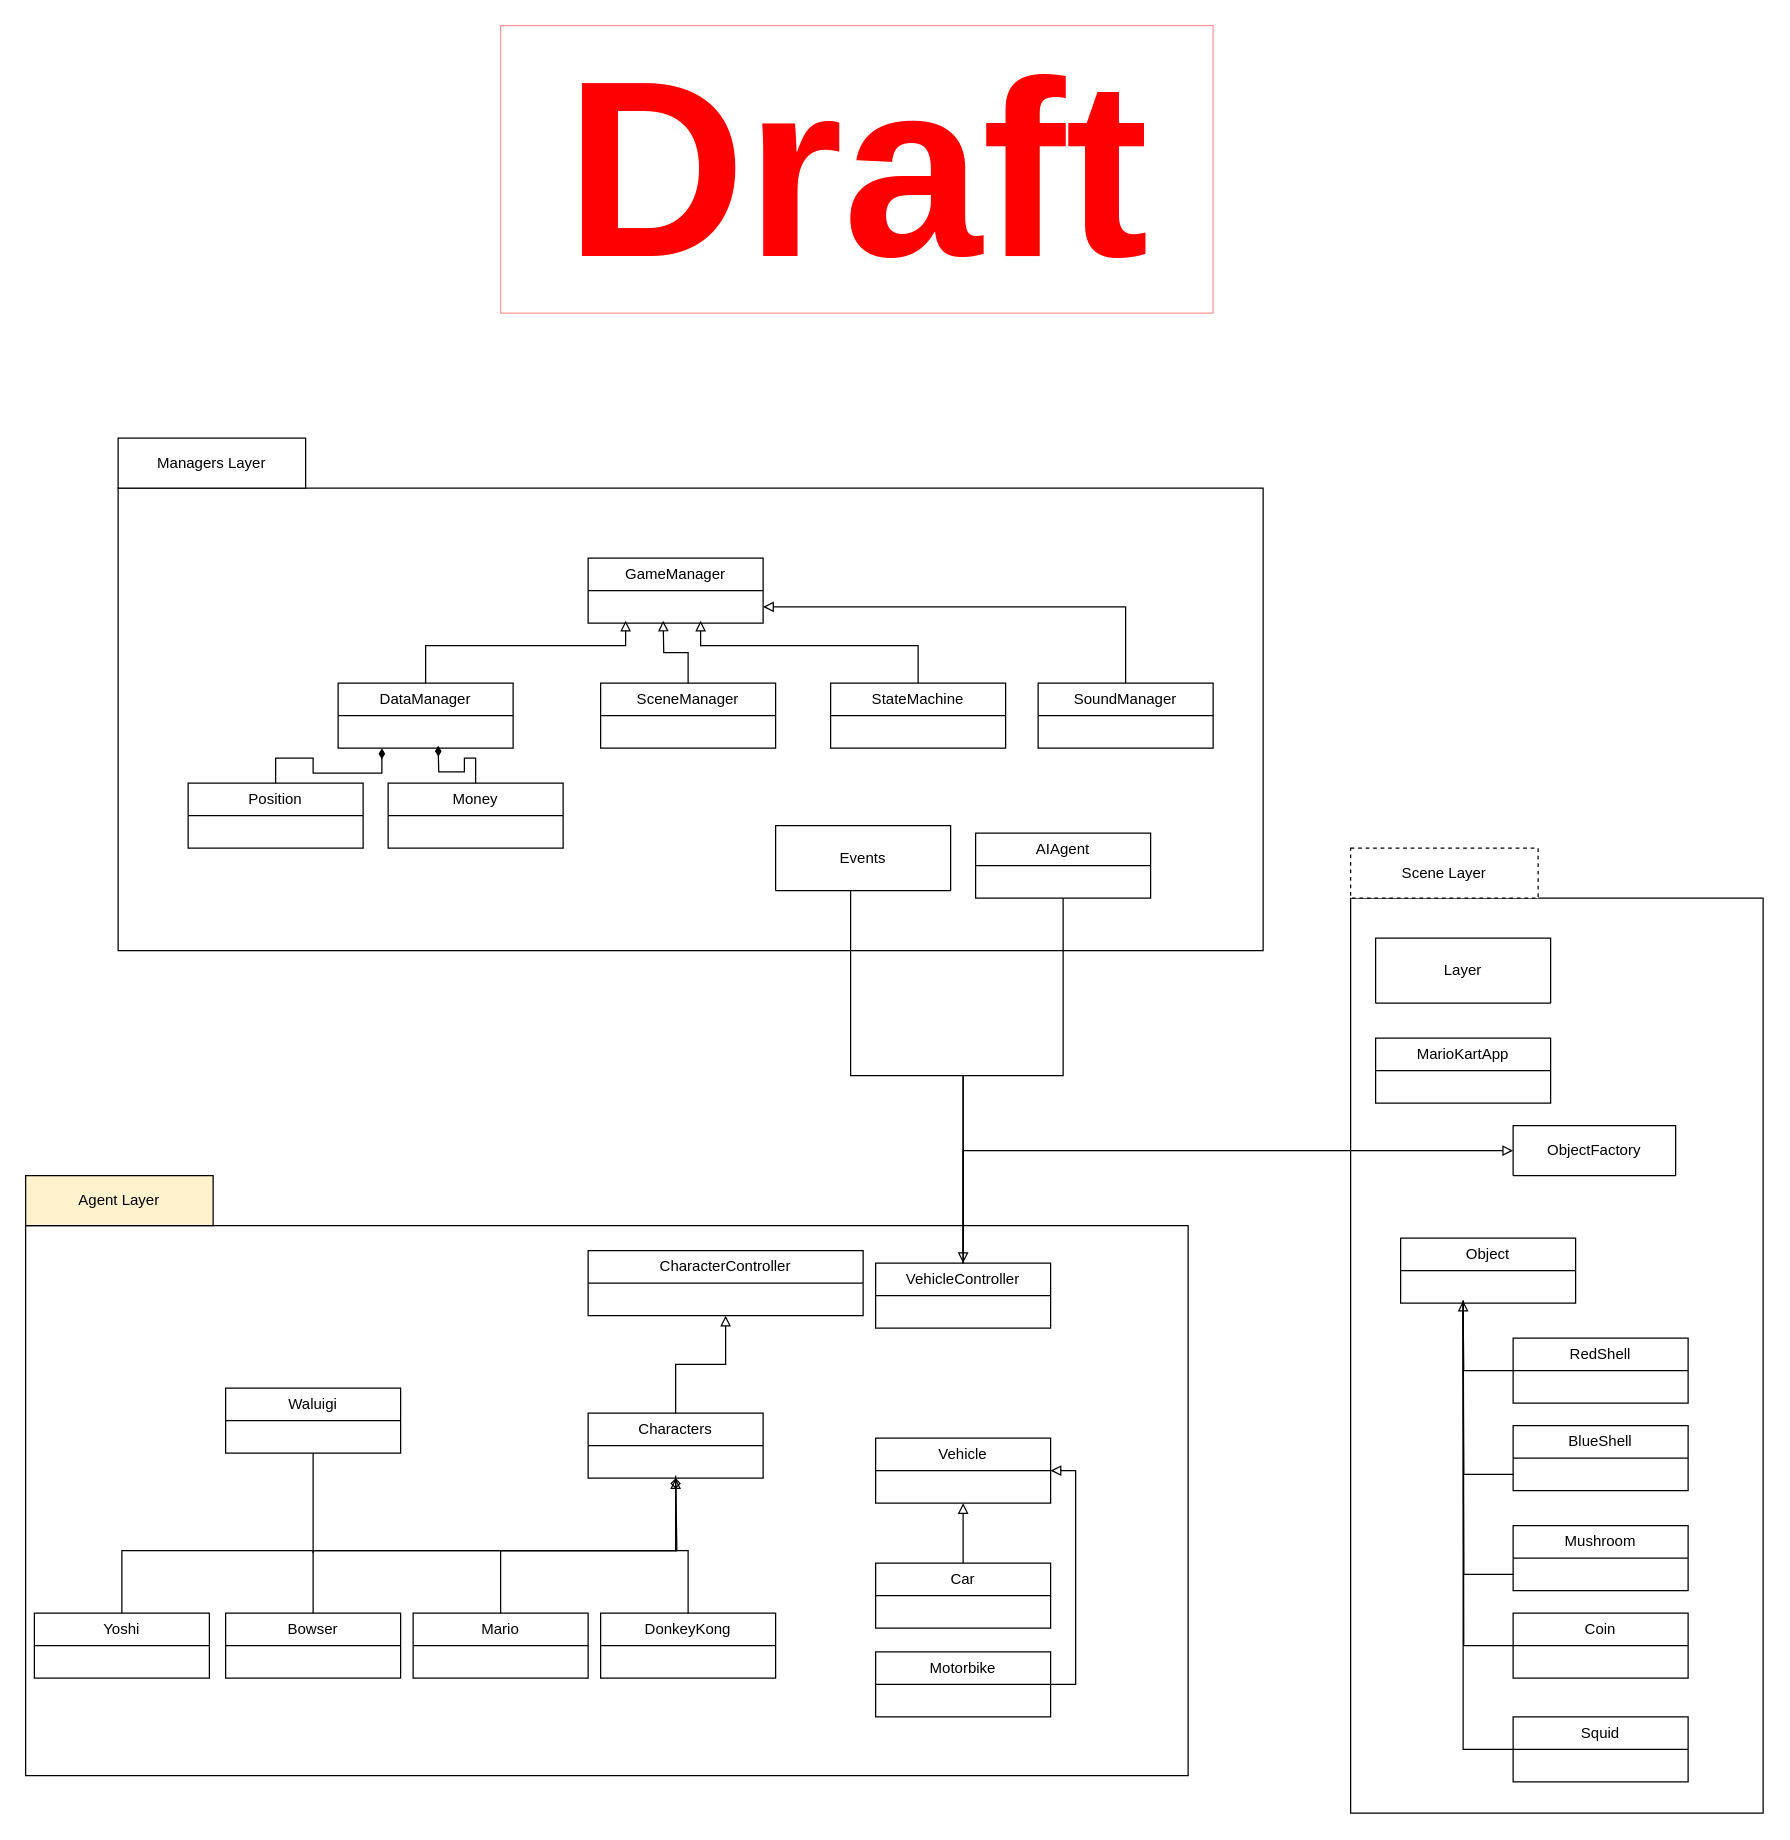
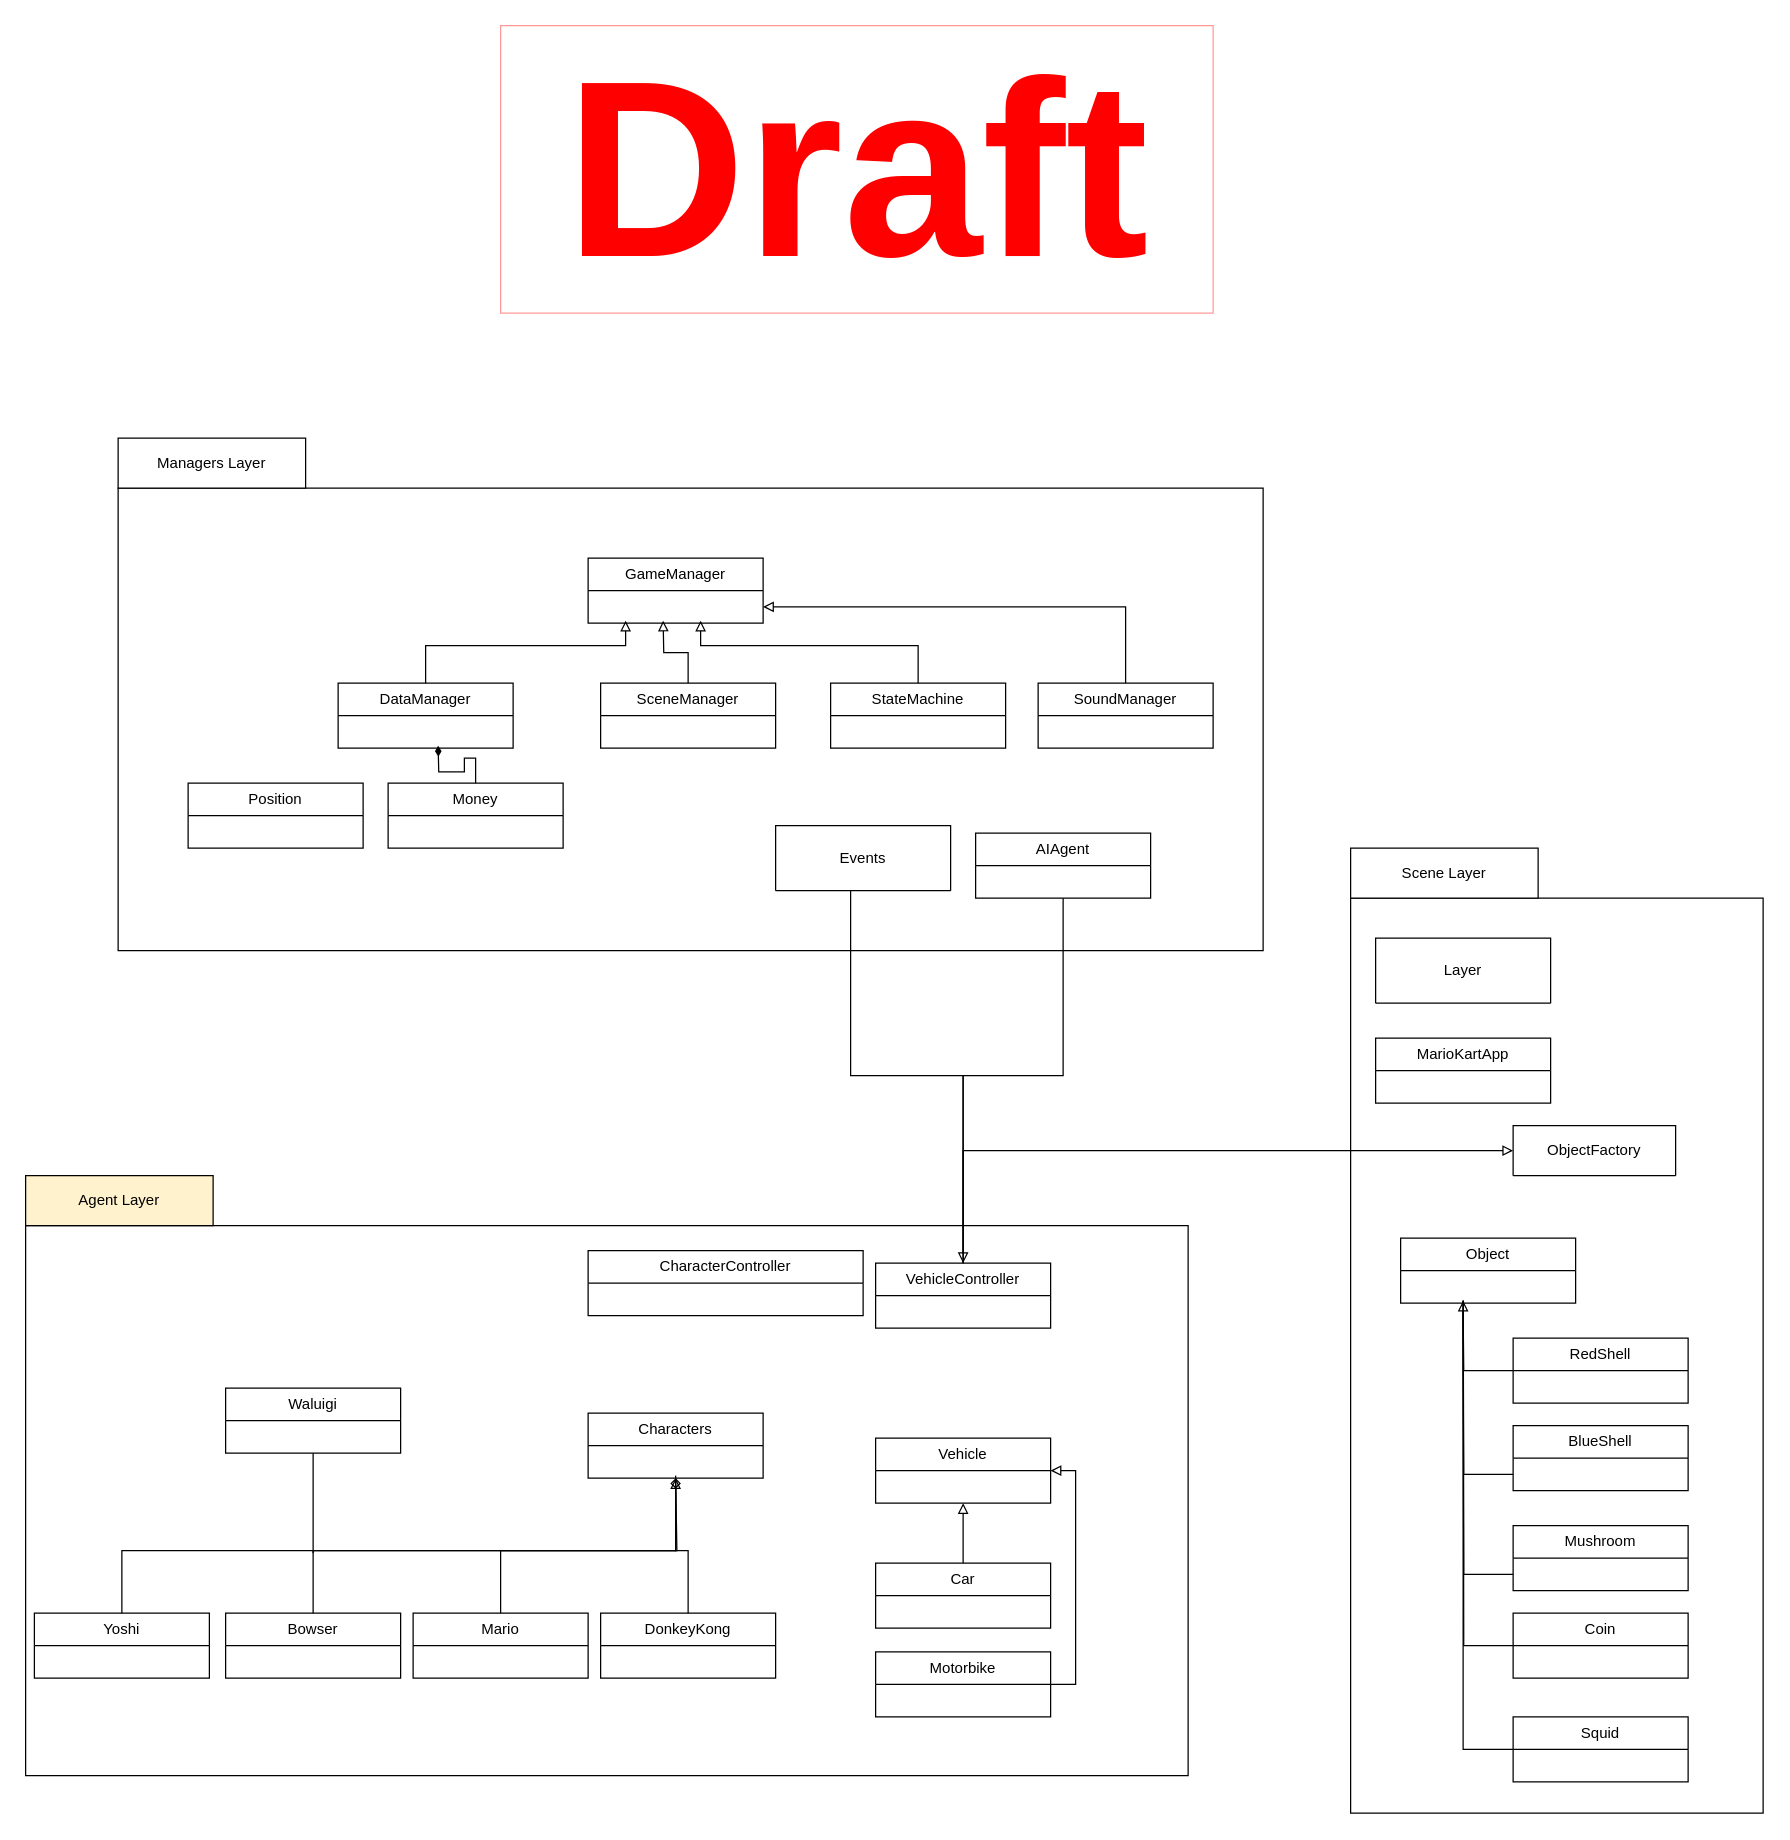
edge "Position" -> "DataManager": removed
node "Scene Layer": style dashed -> solid
edge "Characters" -> "CharacterController": removed
